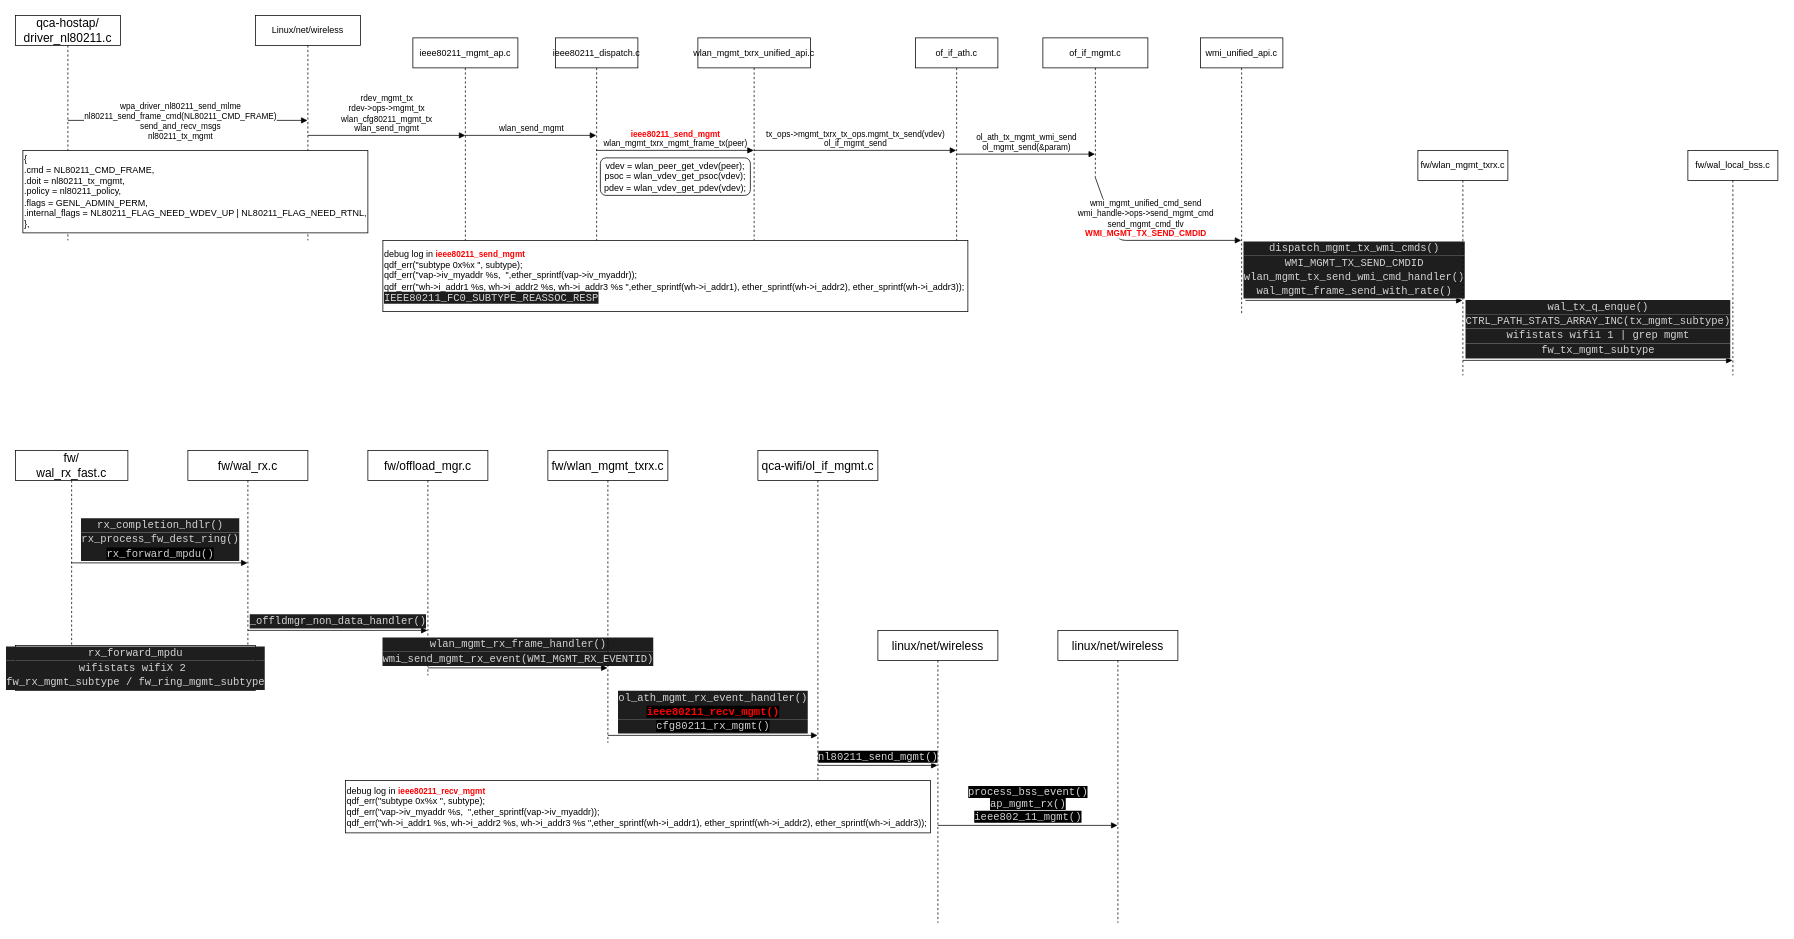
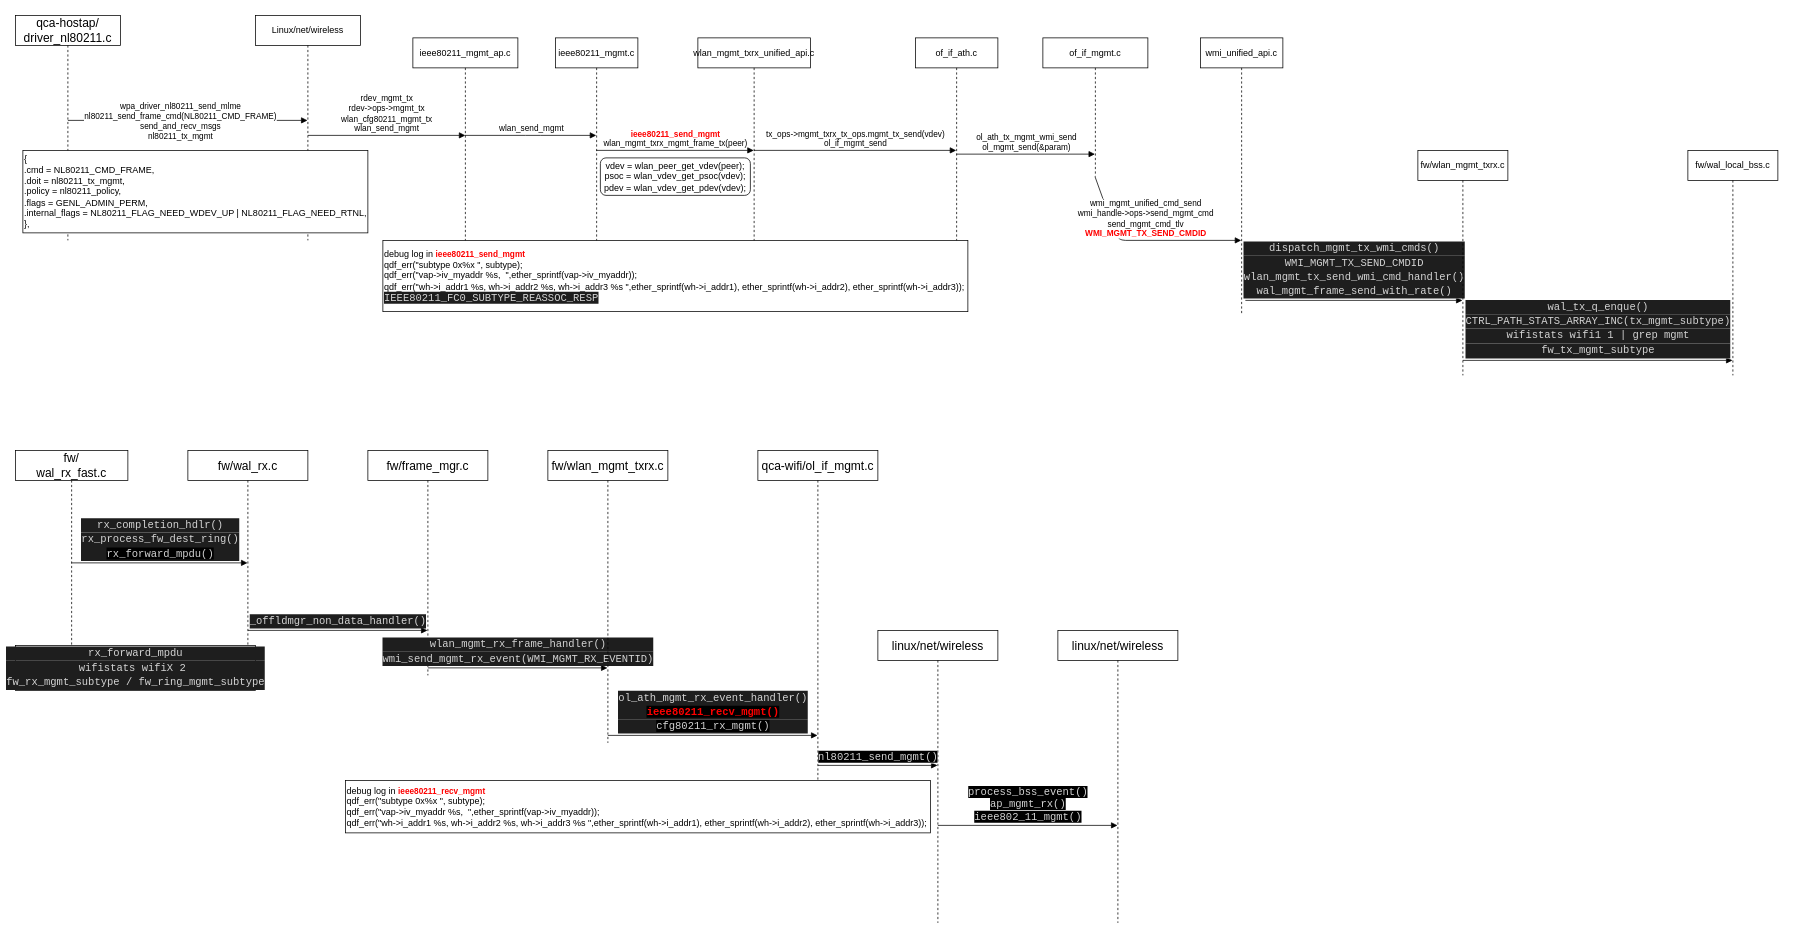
node "ieee80211_dispatch.c": label "ieee80211_dispatch.c" -> "ieee80211_mgmt.c"
node "fw/offload_mgr.c": label "fw/offload_mgr.c" -> "fw/frame_mgr.c"
